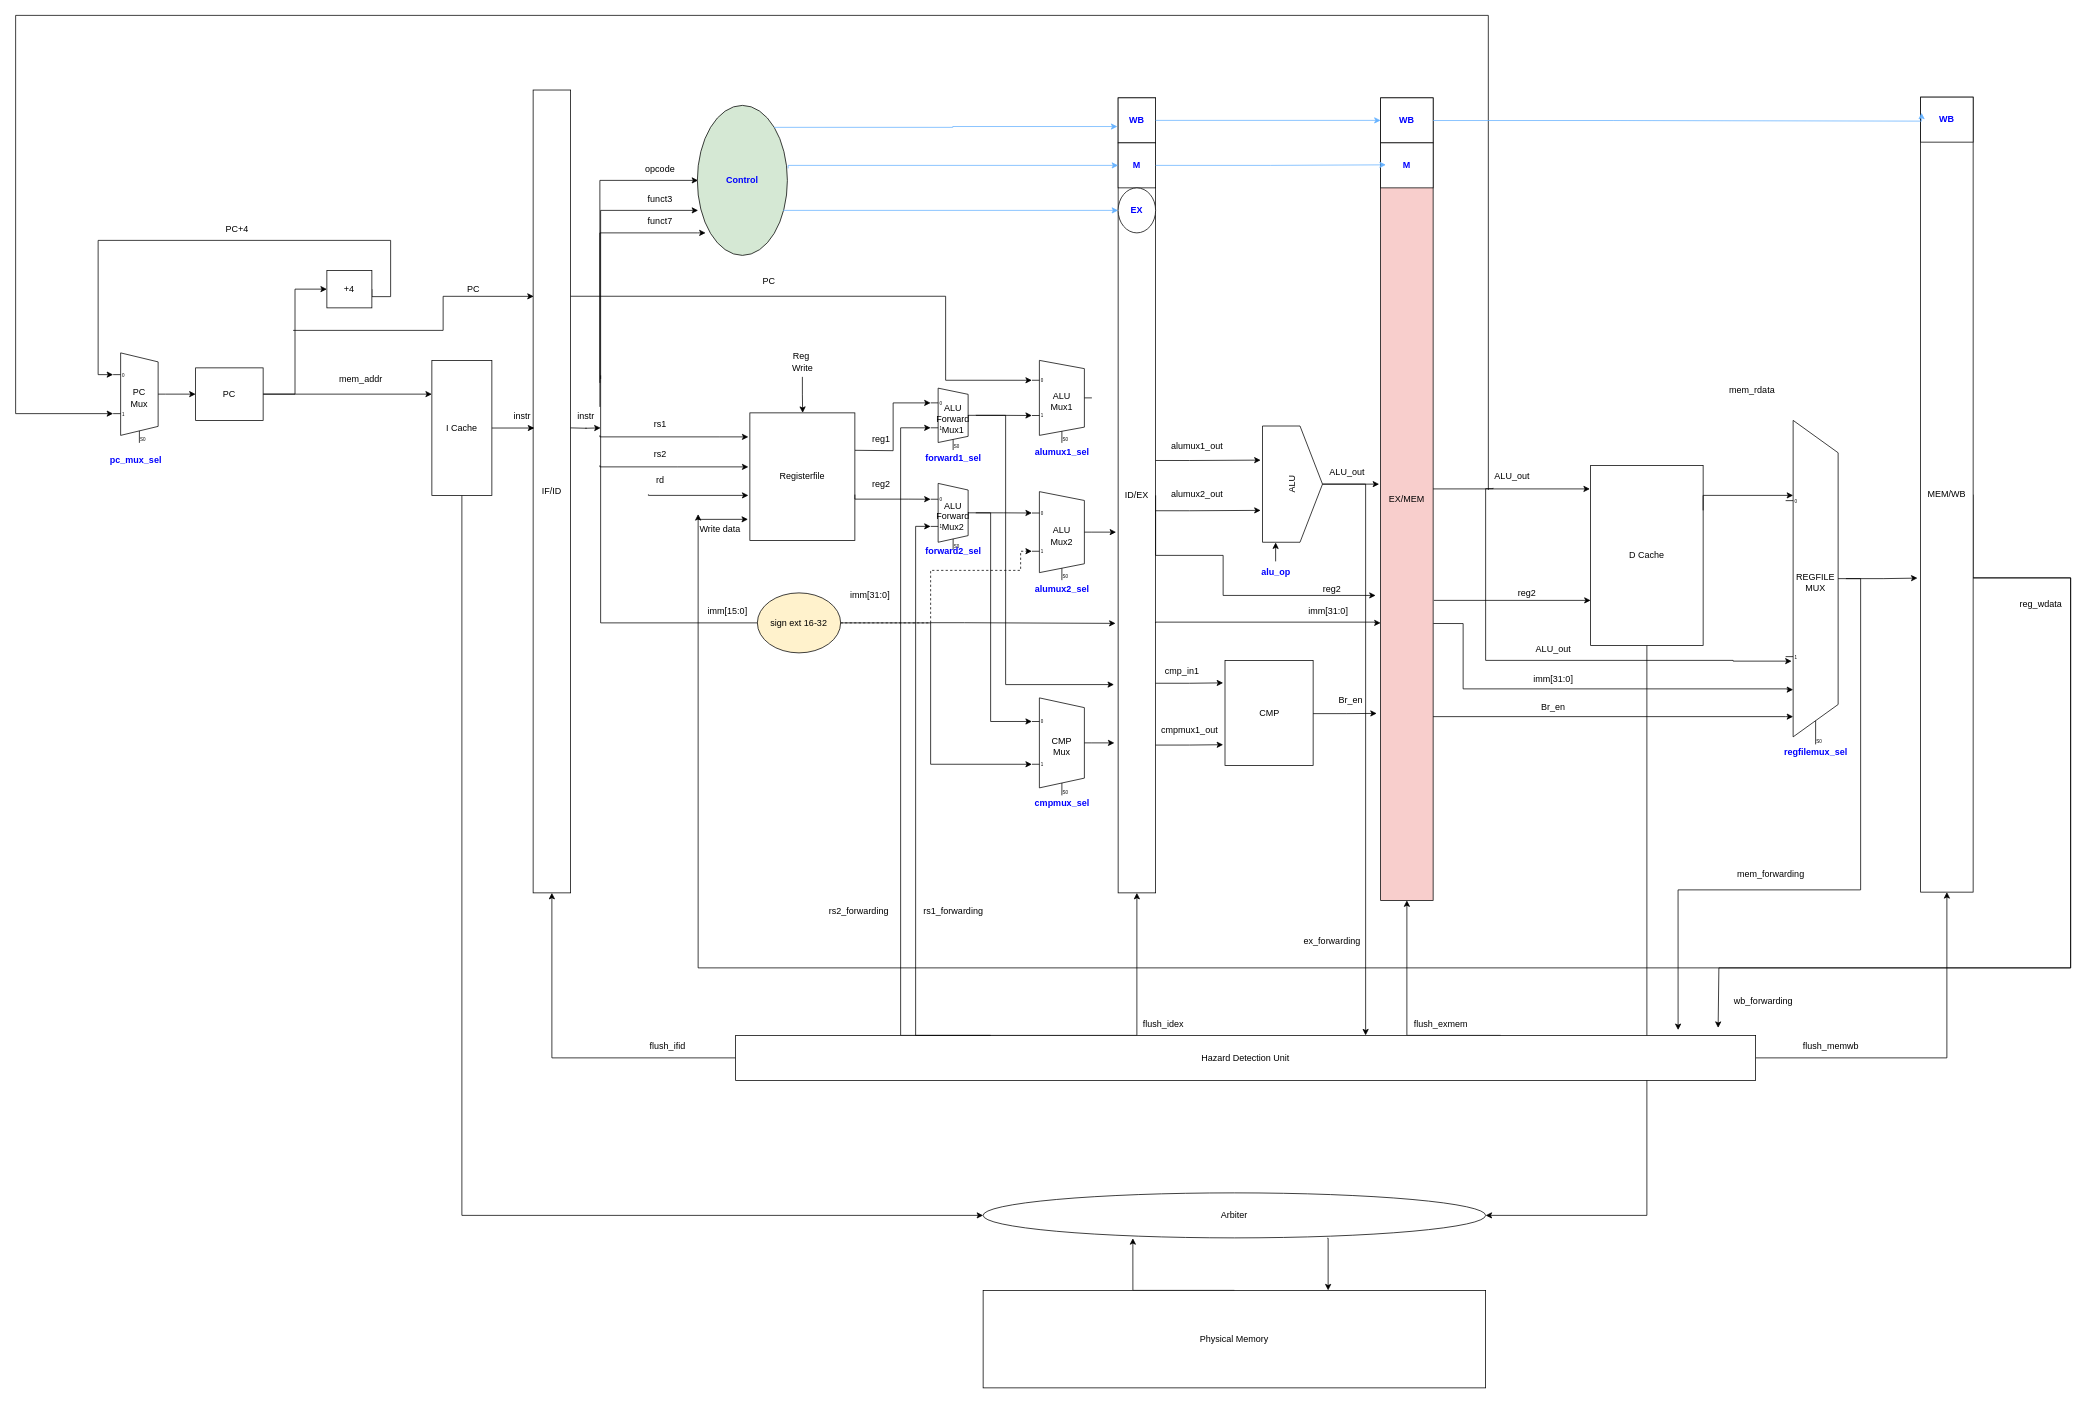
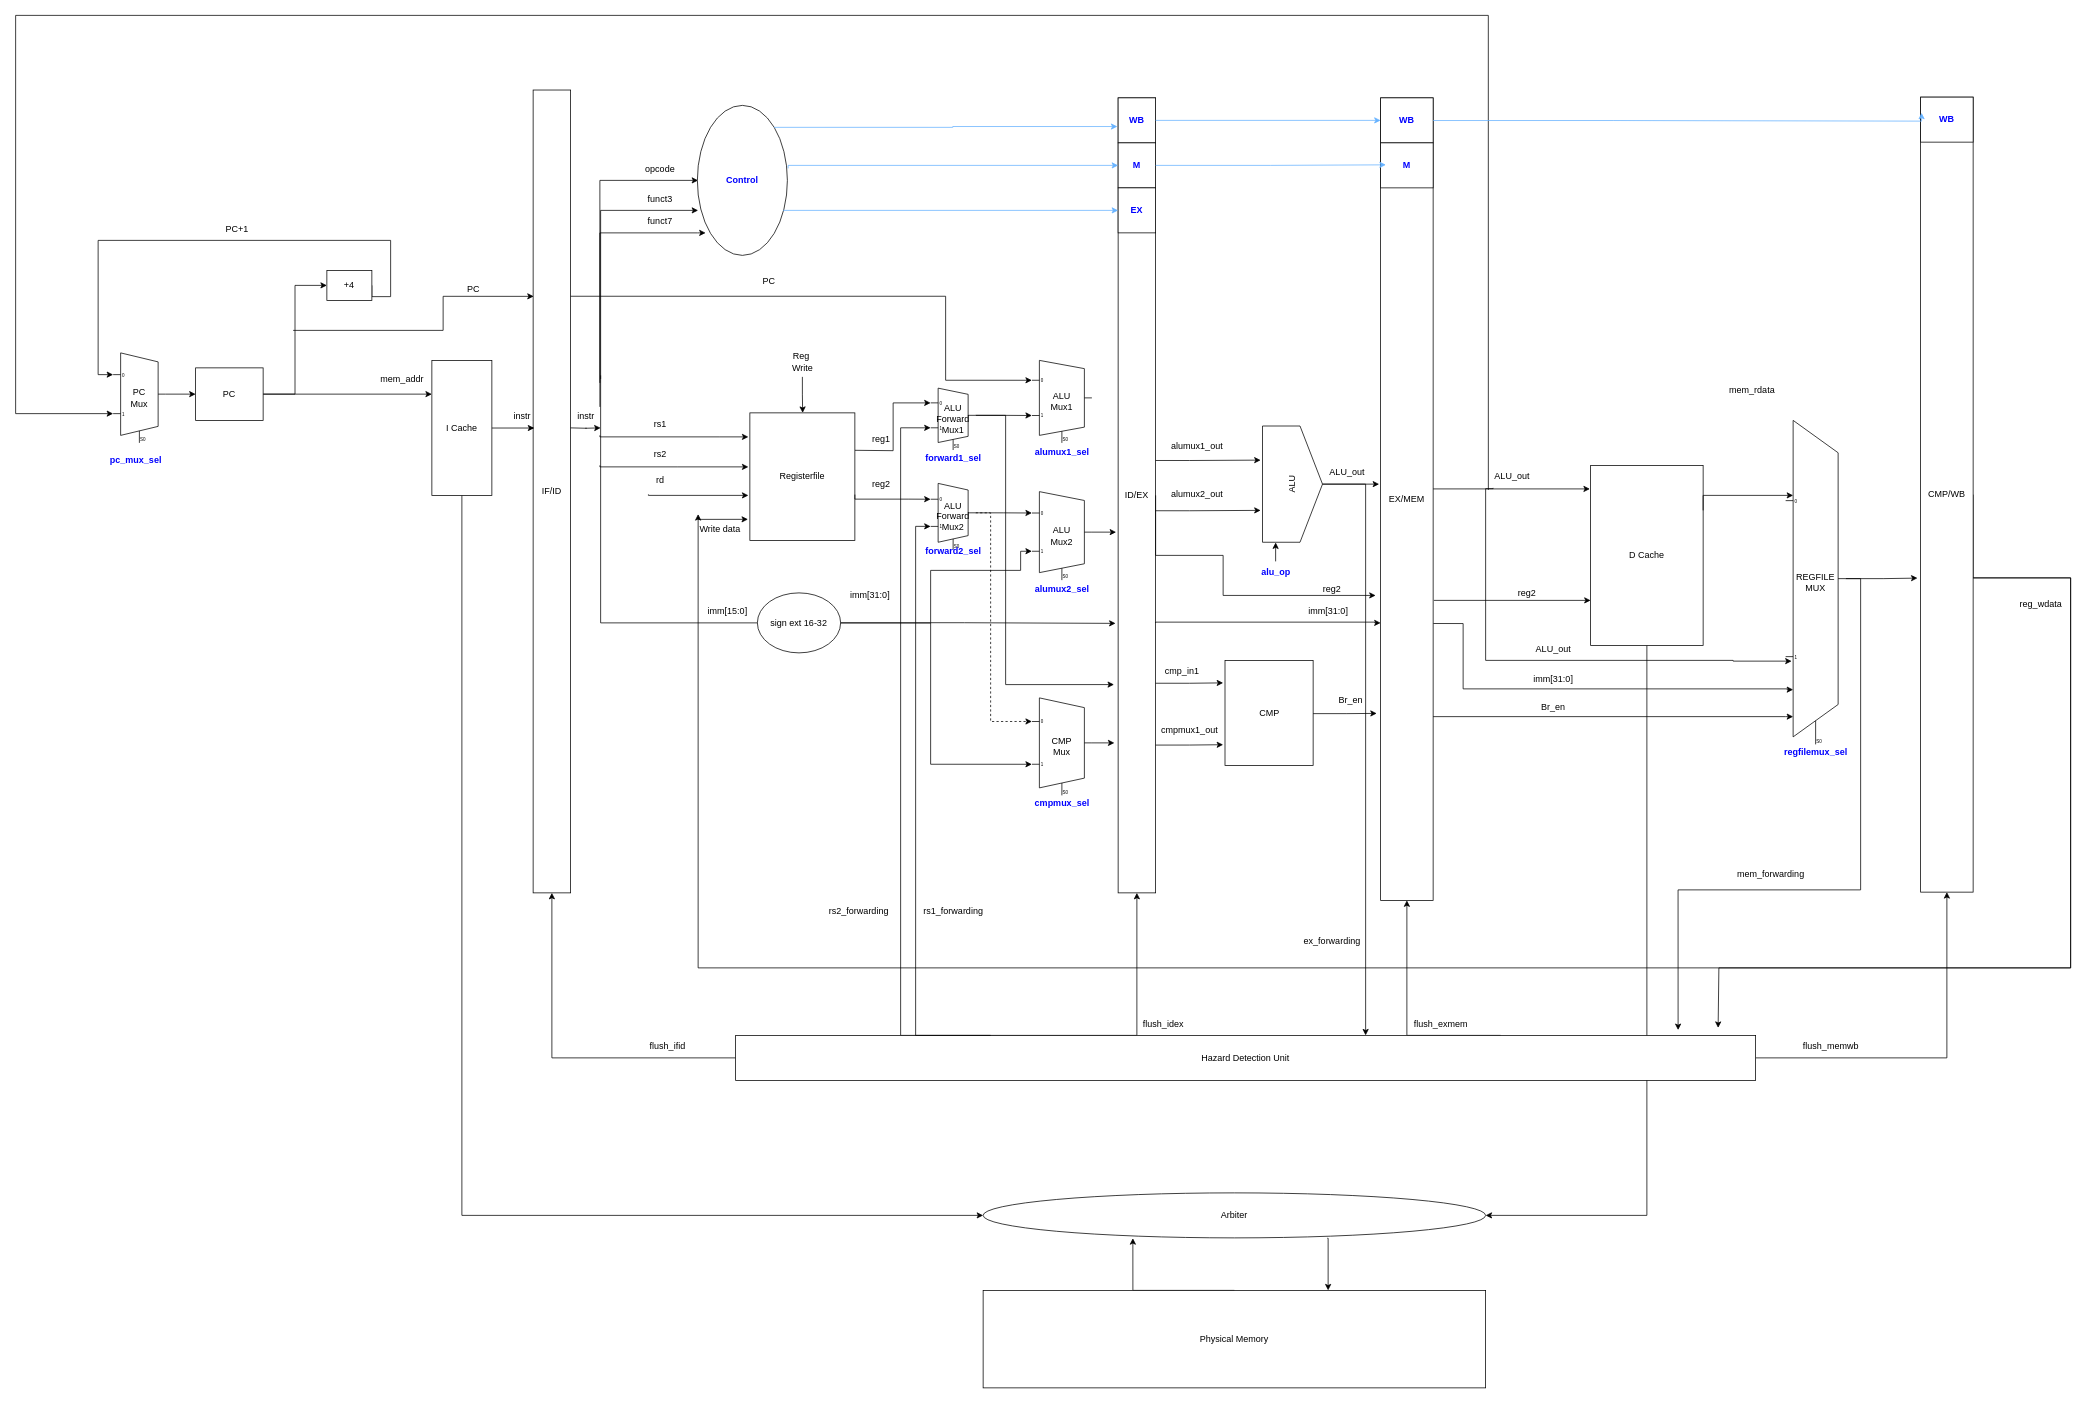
node "Control": fillcolor #d5e8d4 -> #ffffff
node "EX": shape ellipse -> rectangle
node "PC+4": label "PC+4" -> "PC+1"
node "+4": size 45x38 -> 45x30
node "mem_addr": moved (360, 379) -> (402, 379)
node "MEM/WB": label "MEM/WB" -> "CMP/WB"
node "EX/MEM": fillcolor #f8cecc -> #ffffff
edge "sign ext 16-32" -> "ALU Mux2": style dashed -> solid
node "sign ext 16-32": fillcolor #fff2cc -> #ffffff
edge "ALU Forward Mux2" -> "CMP Mux": style solid -> dashed
node "wb_forwarding": removed
